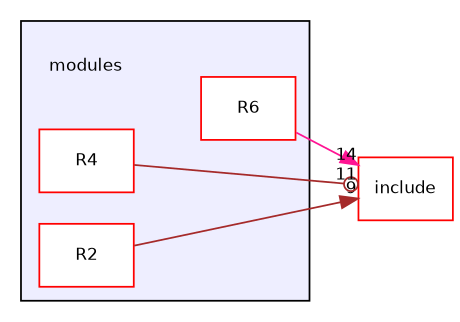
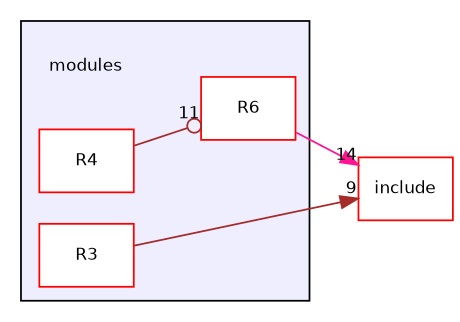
edge "R4" -> "include": now "R4" -> "R6"
node "R2": label "R2" -> "R3"
